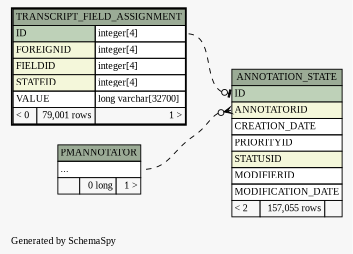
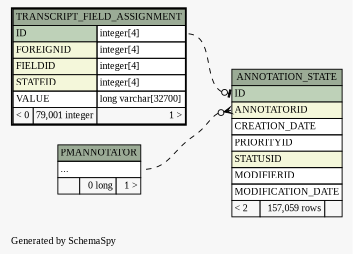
node "TRANSCRIPT_FIELD_ASSIGNMENT": text "79,001 rows" -> "79,001 integer"
node "ANNOTATION_STATE": text "157,055 rows" -> "157,059 rows"
